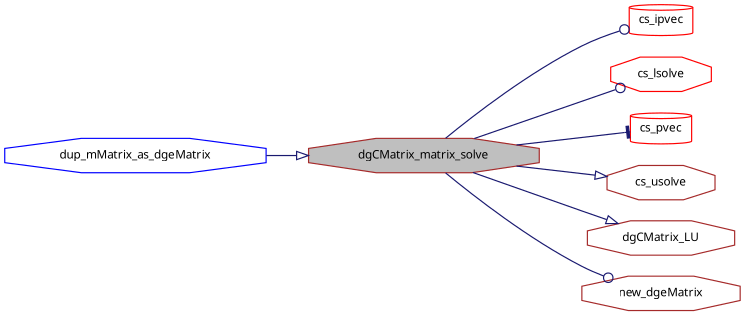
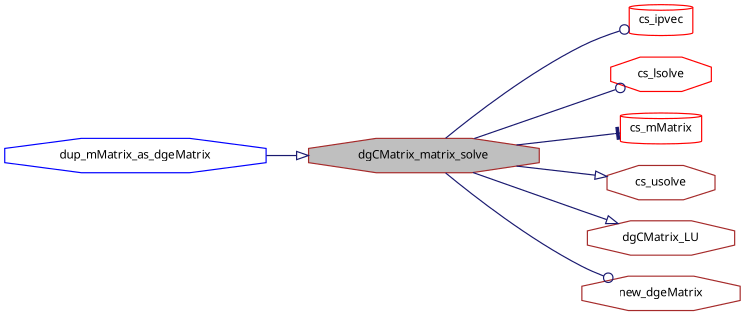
node "cs_pvec": label "cs_pvec" -> "cs_mMatrix"
